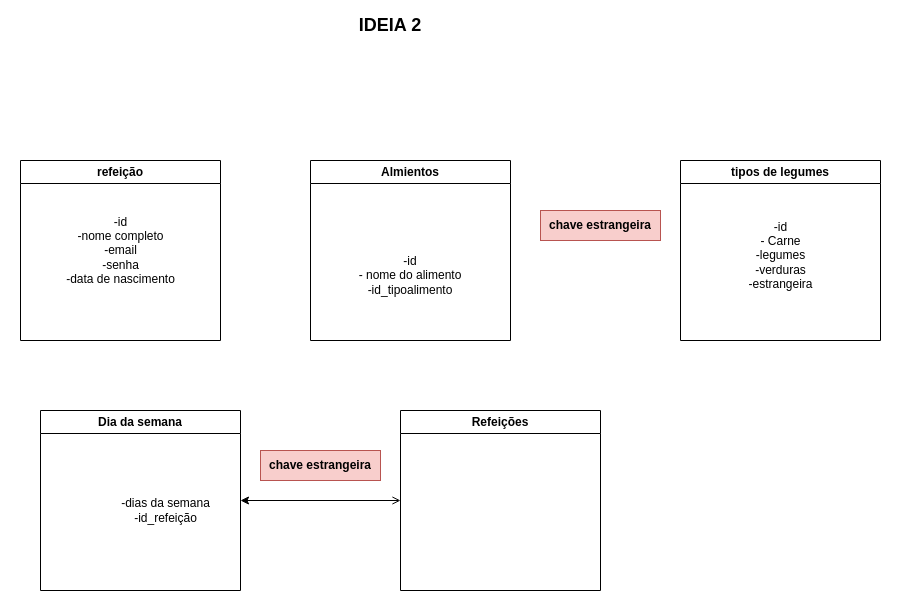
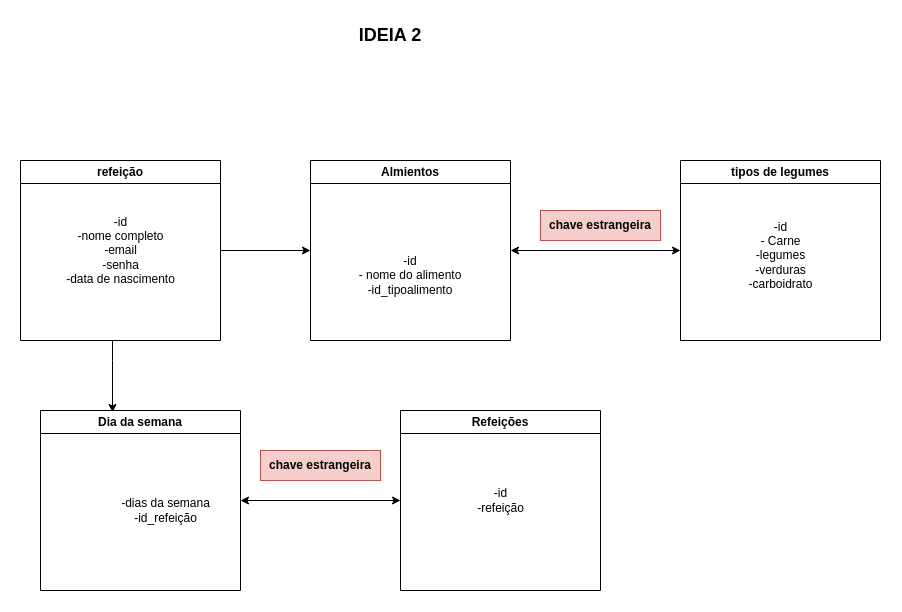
node "IDEIA 2": moved (391, 26) -> (391, 36)
edge "refeição" -> "Almientos": added
edge "Almientos" -- "tipos de legumes": added
node "-id - Carne -legumes -verduras -estrangeira": label "-id - Carne -legumes -verduras -estrangeira" -> "-id - Carne -legumes -verduras -carboidrato"
edge "refeição" -> "Dia da semana": added
edge "Dia da semana" -- "Refeições": arrowhead open -> classic
node "-id -refeição": added
